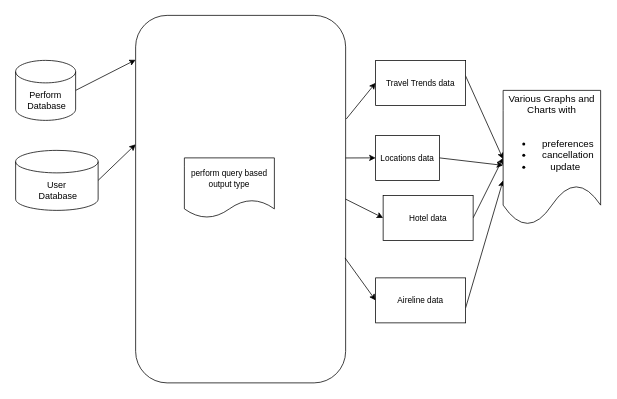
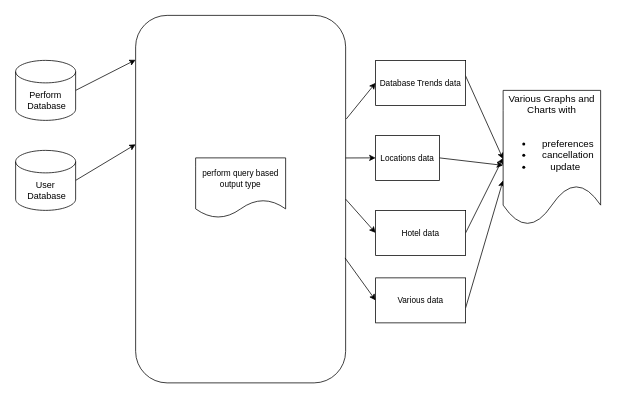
node "Travel Trends data": label "Travel Trends data" -> "Database Trends data"
node "User Database": size 83x60 -> 60x60
node "perform query based output type": moved (229, 188) -> (240, 188)
node "Hotel data": moved (428, 218) -> (420, 233)
node "Aireline data": label "Aireline data" -> "Various data"
